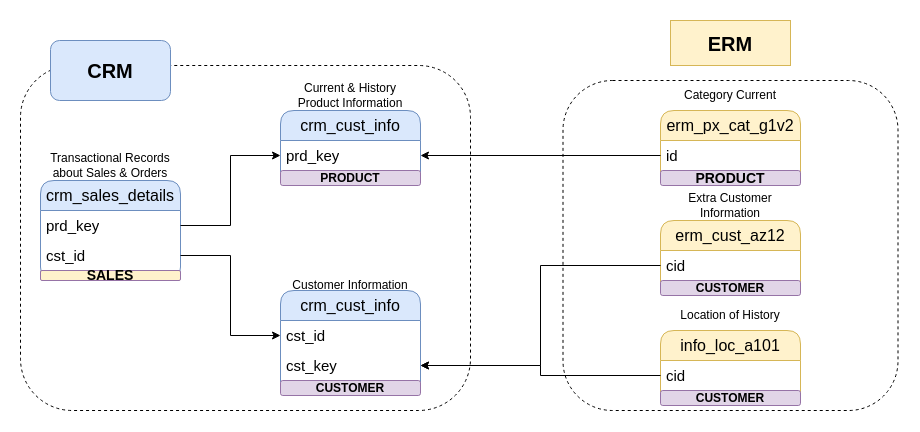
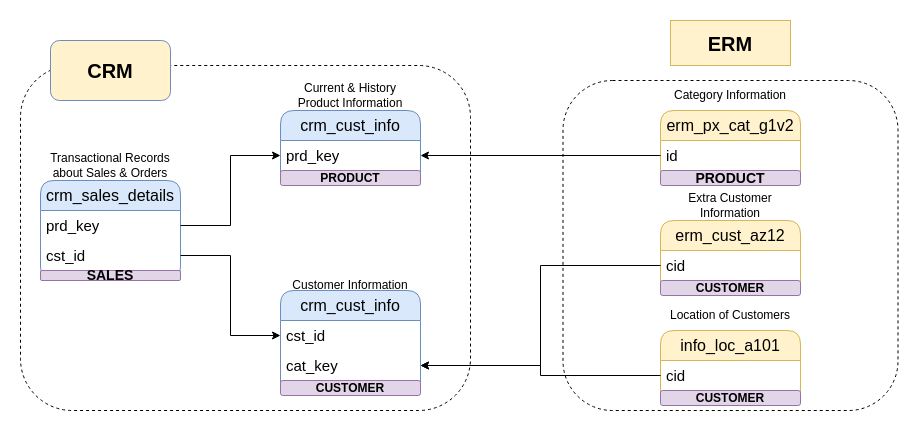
node "CRM": fillcolor #dae8fc -> #fff2cc
node "Category Current": label "Category Current" -> "Category Information"
node "SALES": fillcolor #fff2cc -> #e1d5e7
node "Location of History": label "Location of History" -> "Location of Customers"
node "cst_key": label "cst_key" -> "cat_key"
